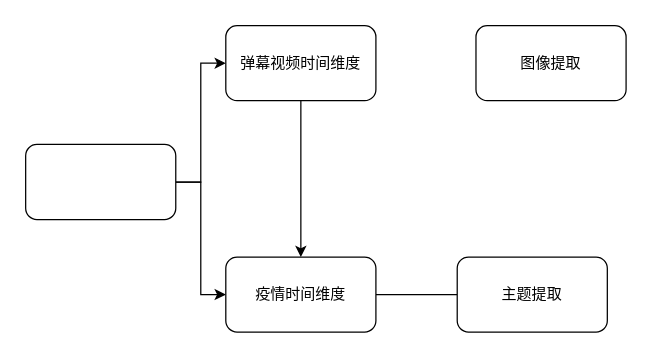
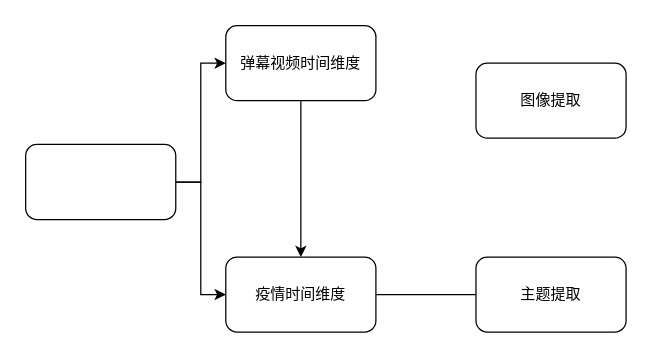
node "图像提取": moved (551, 63) -> (551, 101)
node "主题提取": moved (532, 294) -> (551, 294)
